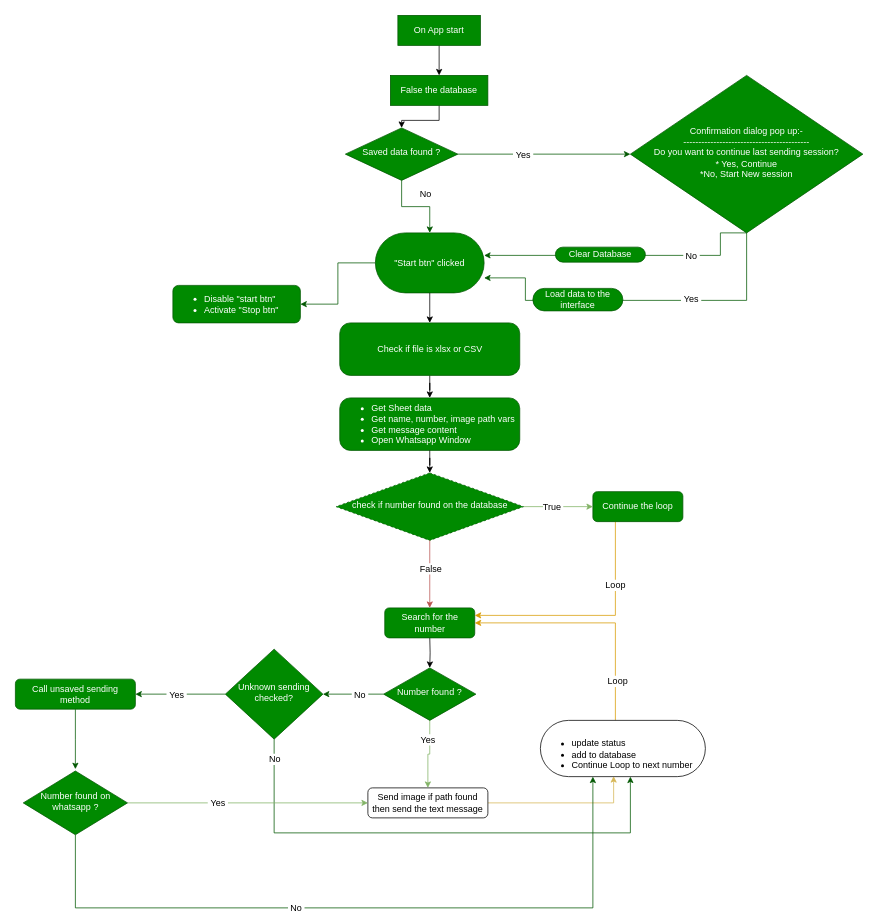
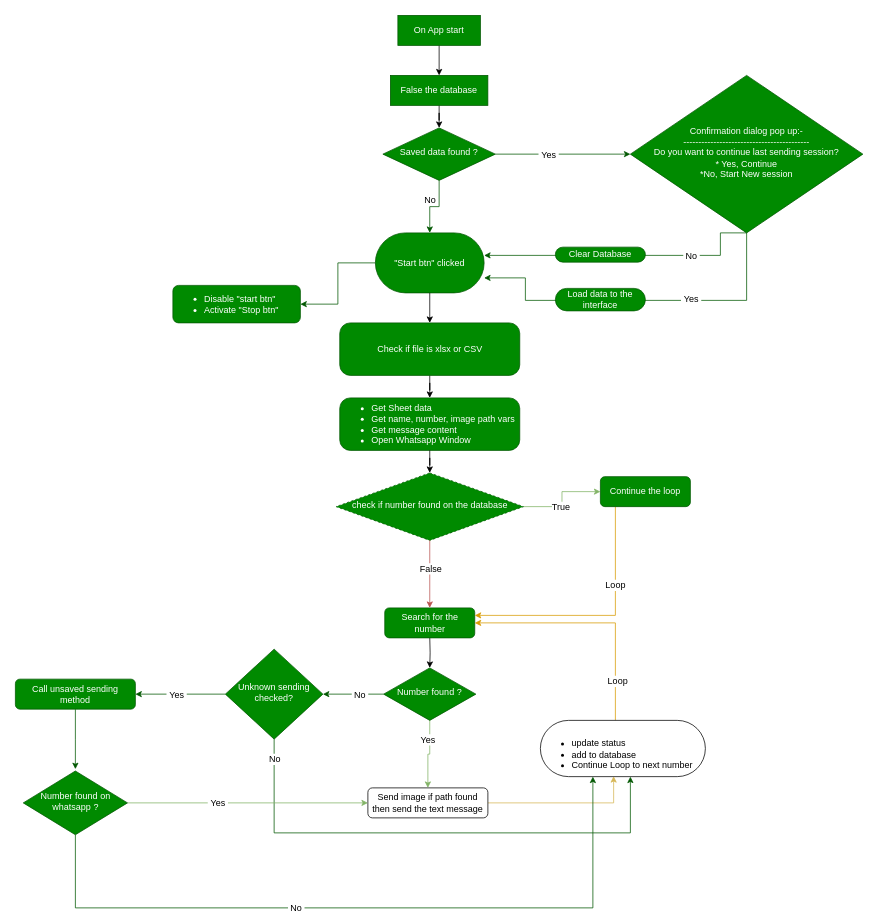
node "Saved data found ?": moved (402, 154) -> (439, 154)
node "Load data to the interface": moved (578, 300) -> (600, 300)
node "Continue the loop": moved (638, 507) -> (645, 492)
